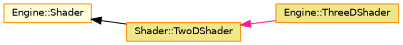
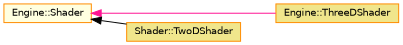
edge "Engine::ThreeDShader" -> "Shader::TwoDShader": now "Engine::ThreeDShader" -> "Engine::Shader"
